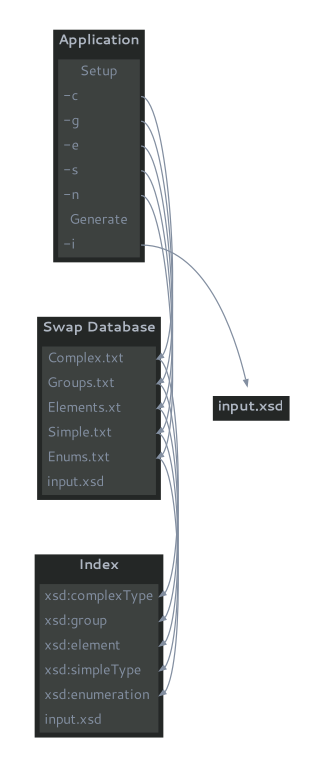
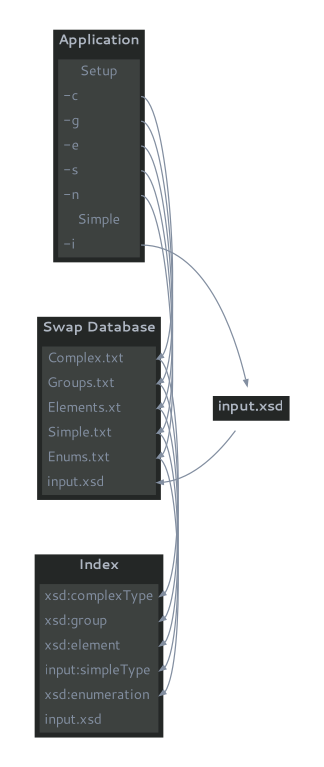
node "Application": text "Generate" -> "Simple"
edge "input.xsd" -> "Swap Database": added
node "Index": text "xsd:simpleType" -> "input:simpleType"
